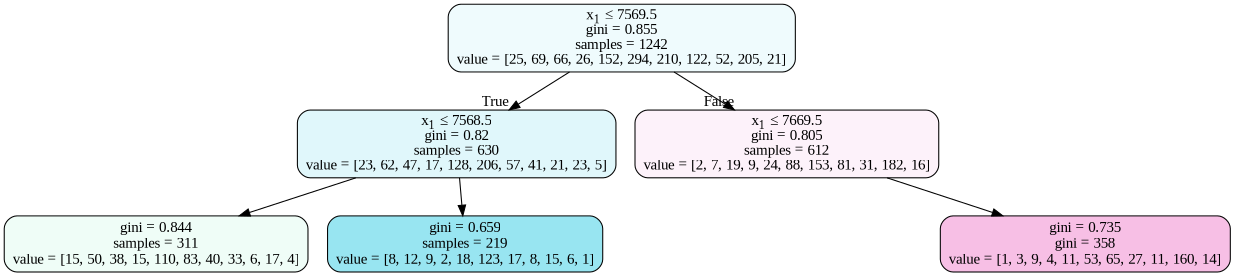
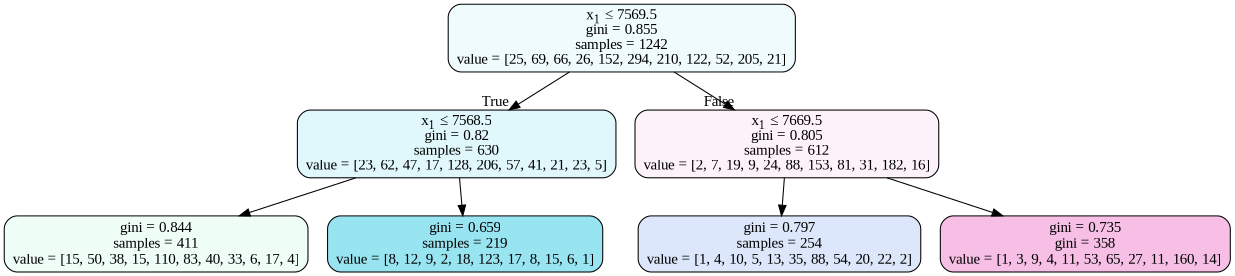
node "gini = 0.844": text "samples = 311" -> "samples = 411"
node "gini = 0.797": added
